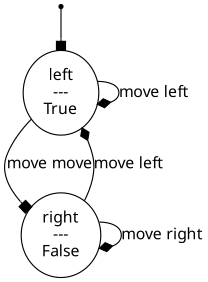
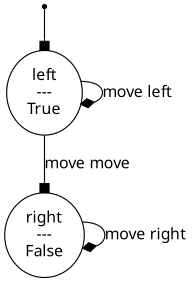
edge "right --- False" -> "left --- True": removed, label "move left"
